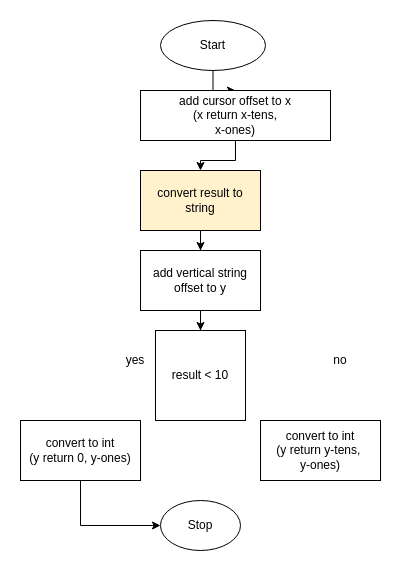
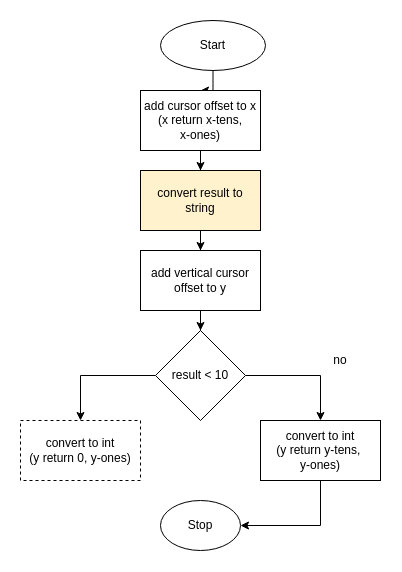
node "add cursor offset to x (x return x-tens, x-ones)": size 190x50 -> 120x60
node "add vertical string offset to y": label "add vertical string offset to y" -> "add vertical cursor offset to y"
node "yes": removed
edge "result < 10" -> "convert to int (y return 0, y-ones)": added
node "result < 10": shape rectangle -> diamond
edge "result < 10" -> "convert to int (y return y-tens, y-ones)": added
node "convert to int (y return 0, y-ones)": style solid -> dashed
edge "convert to int (y return 0, y-ones)" -> "Stop": removed
edge "convert to int (y return y-tens, y-ones)" -> "Stop": added
